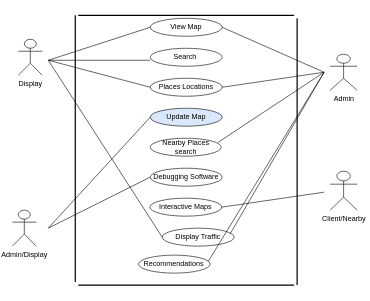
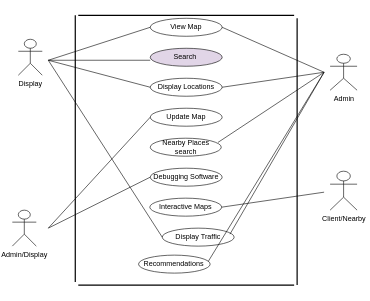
node "Search": fillcolor #ffffff -> #e1d5e7
node "Places Locations": label "Places Locations" -> "Display Locations"
node "Update Map": fillcolor #dae8fc -> #ffffff
